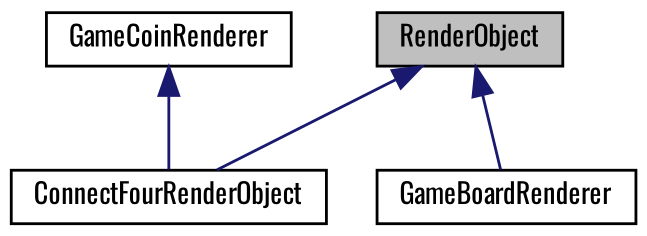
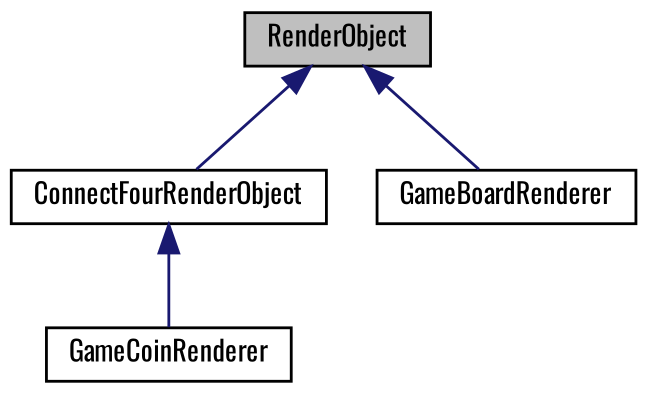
edge "ConnectFourRenderObject" -> "GameCoinRenderer": reversed
